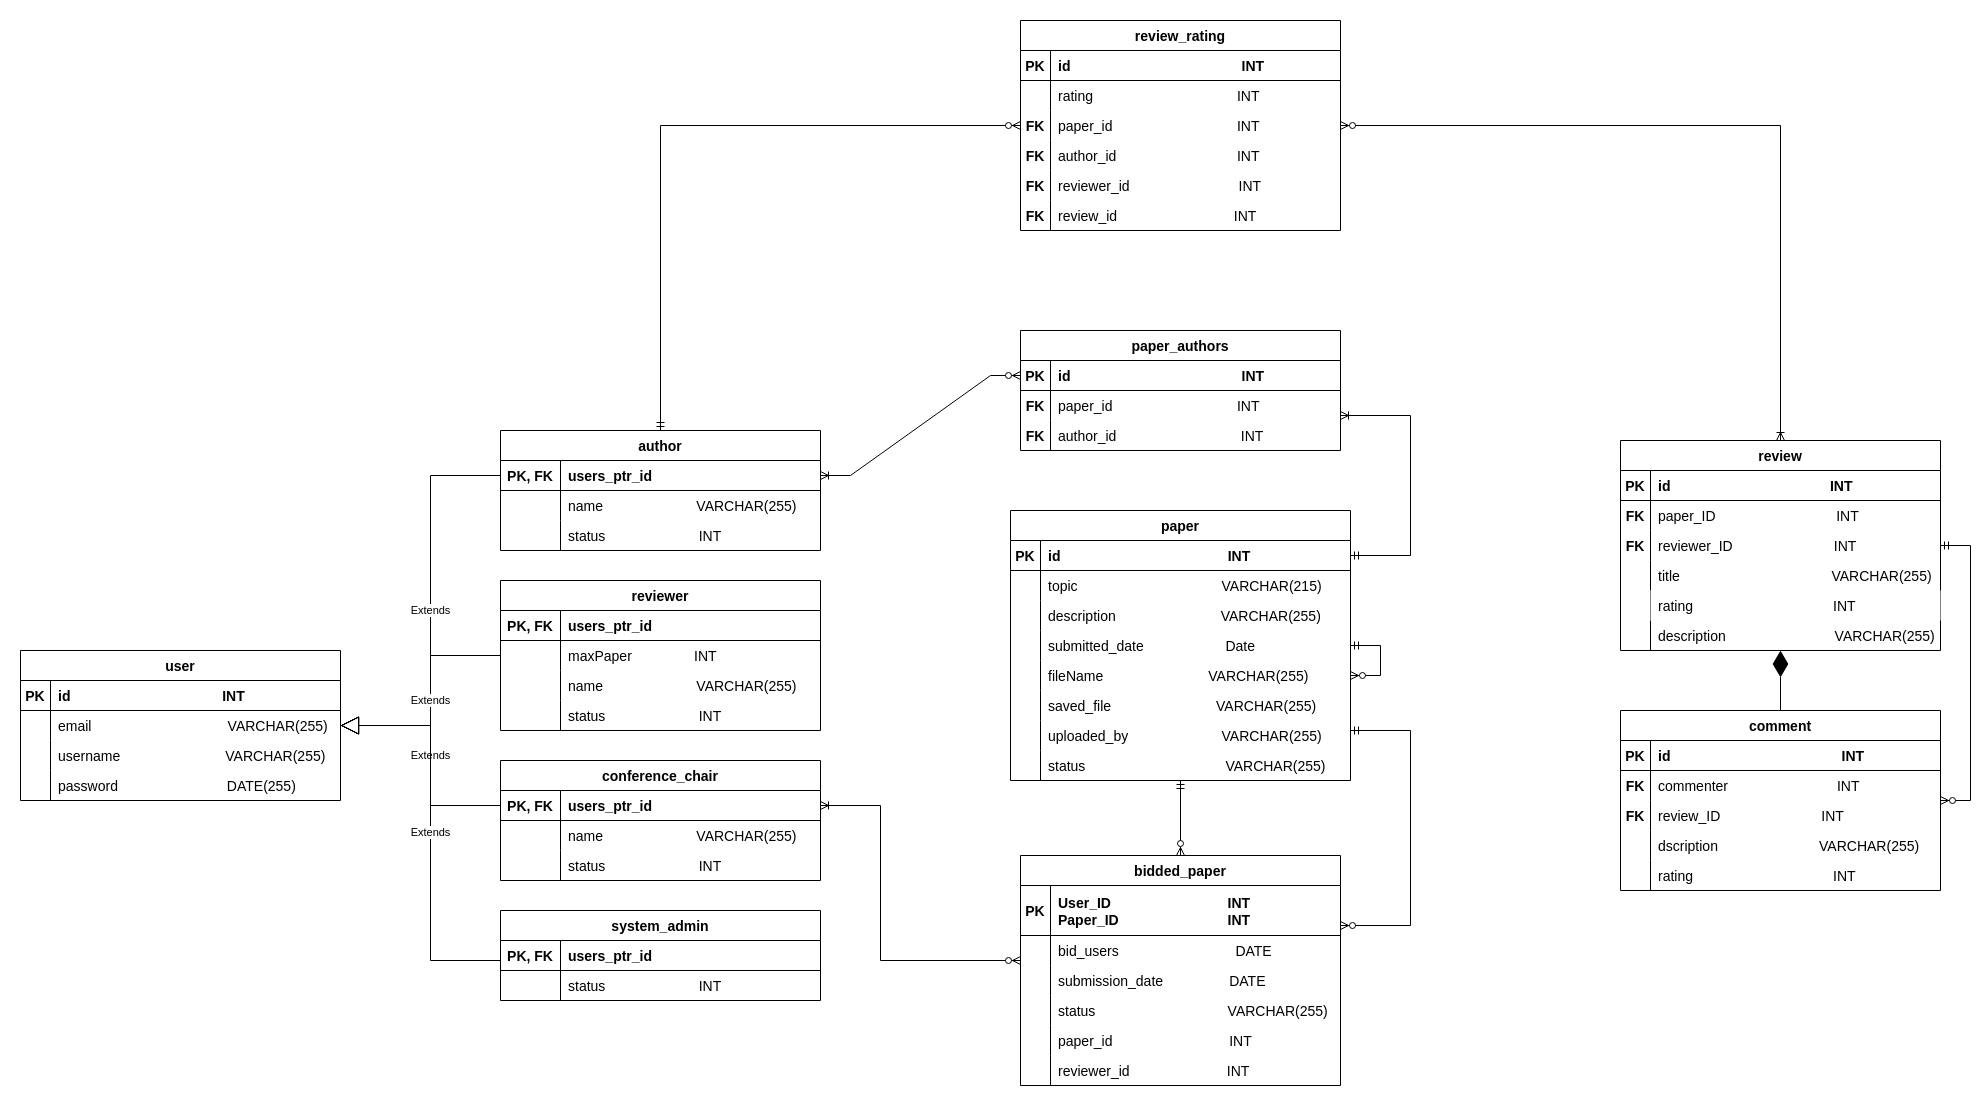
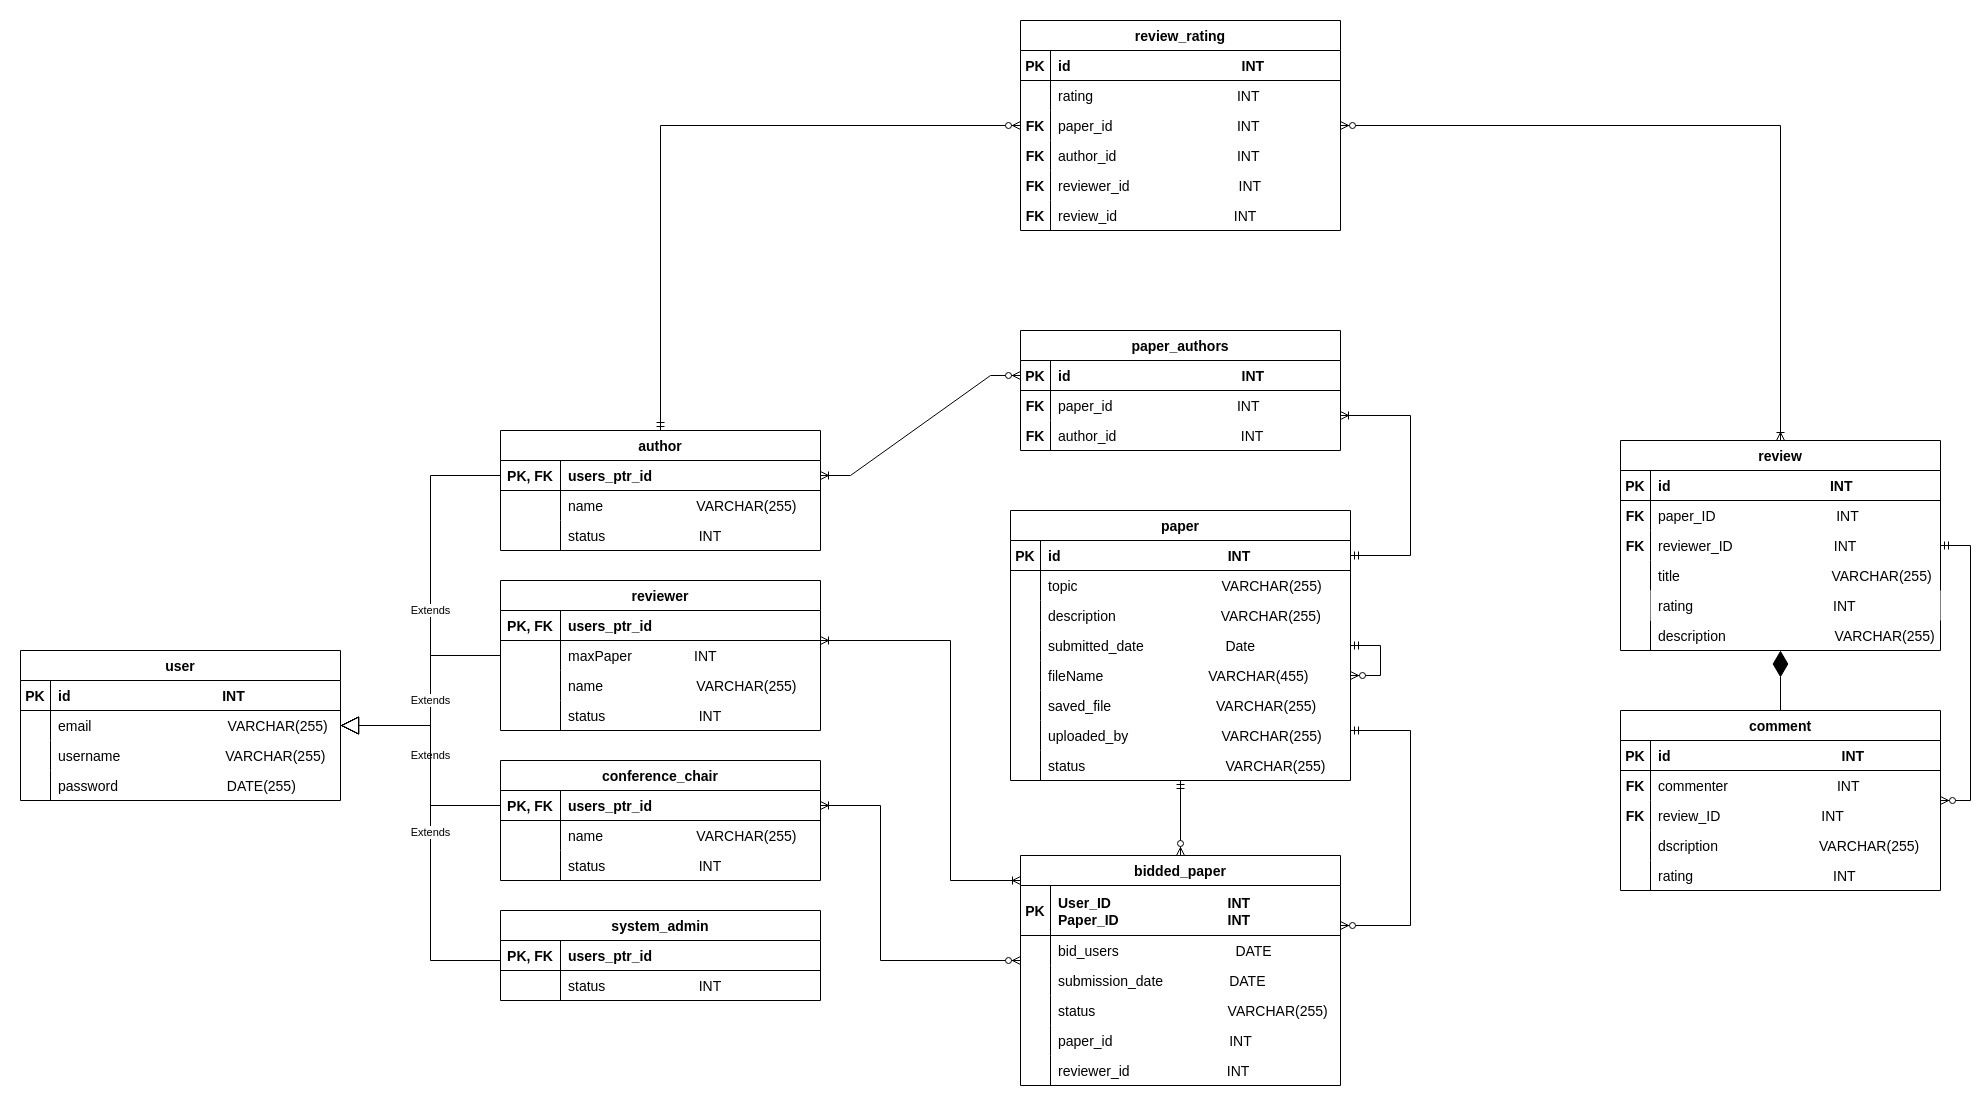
node "topic VARCHAR(215)": label "topic VARCHAR(215)" -> "topic VARCHAR(255)"
node "fileName VARCHAR(255)": label "fileName VARCHAR(255)" -> "fileName VARCHAR(455)"
edge "reviewer" -- "bidded_paper": added
